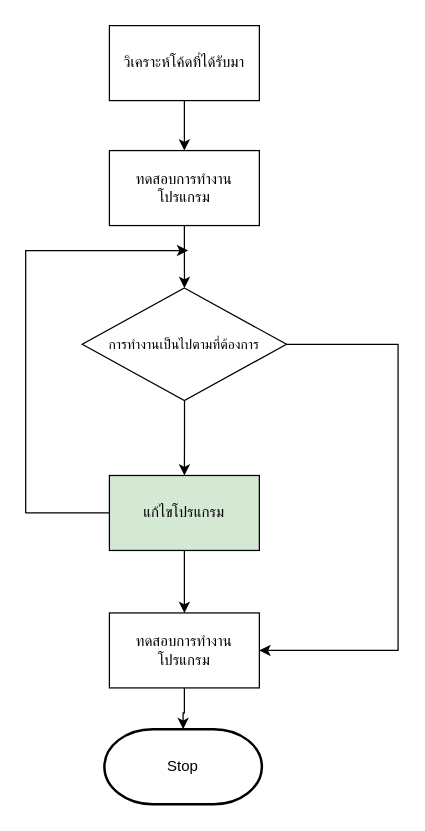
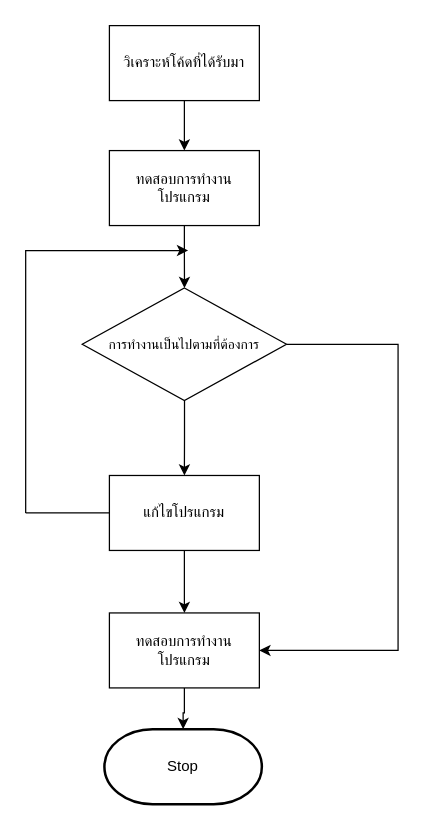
node "แก้ไขโปรแกรม": fillcolor #d5e8d4 -> #ffffff
